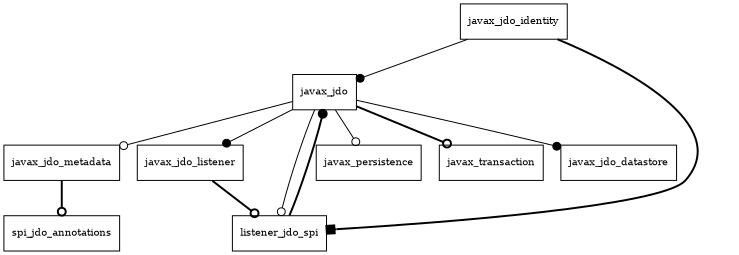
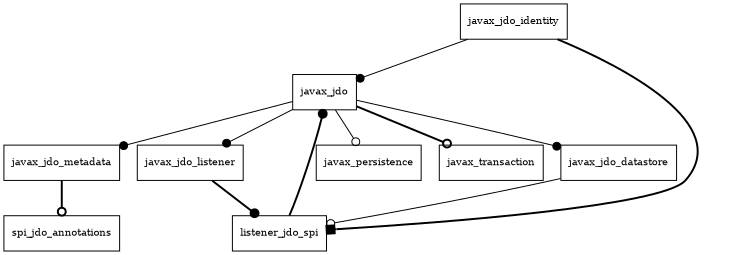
edge "javax_jdo" -> "javax_jdo_metadata": arrowhead odot -> dot
edge "javax_jdo" -> "listener_jdo_spi": now "javax_jdo_datastore" -> "listener_jdo_spi"
edge "javax_jdo_listener" -> "listener_jdo_spi": arrowhead odot -> dot
